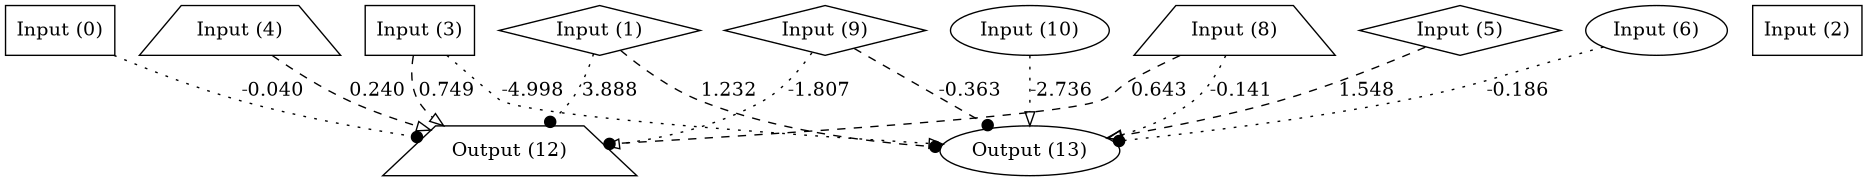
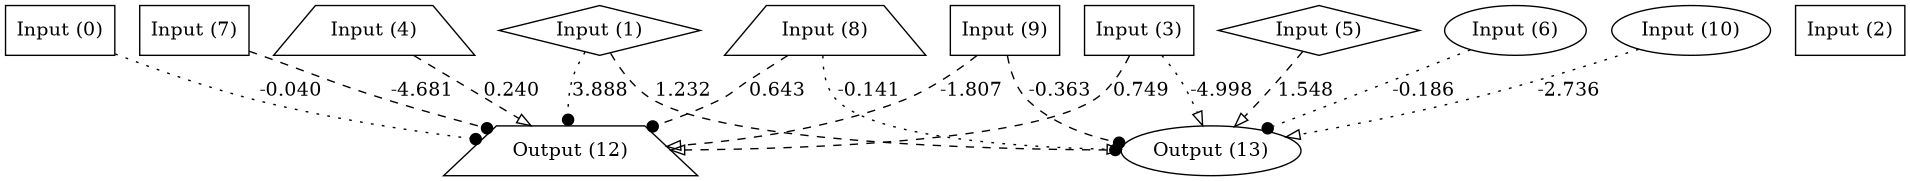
node "Input (7)": added
node "Input (9)": shape diamond -> box
edge "Input (9)" -> "Output (12)": style dotted -> dashed
